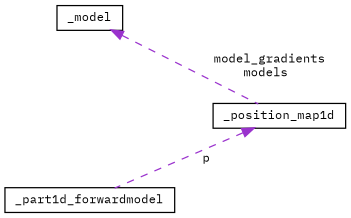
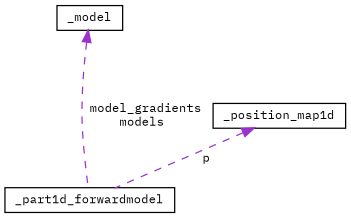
edge "_position_map1d" -> "_model": now "_part1d_forwardmodel" -> "_model"
